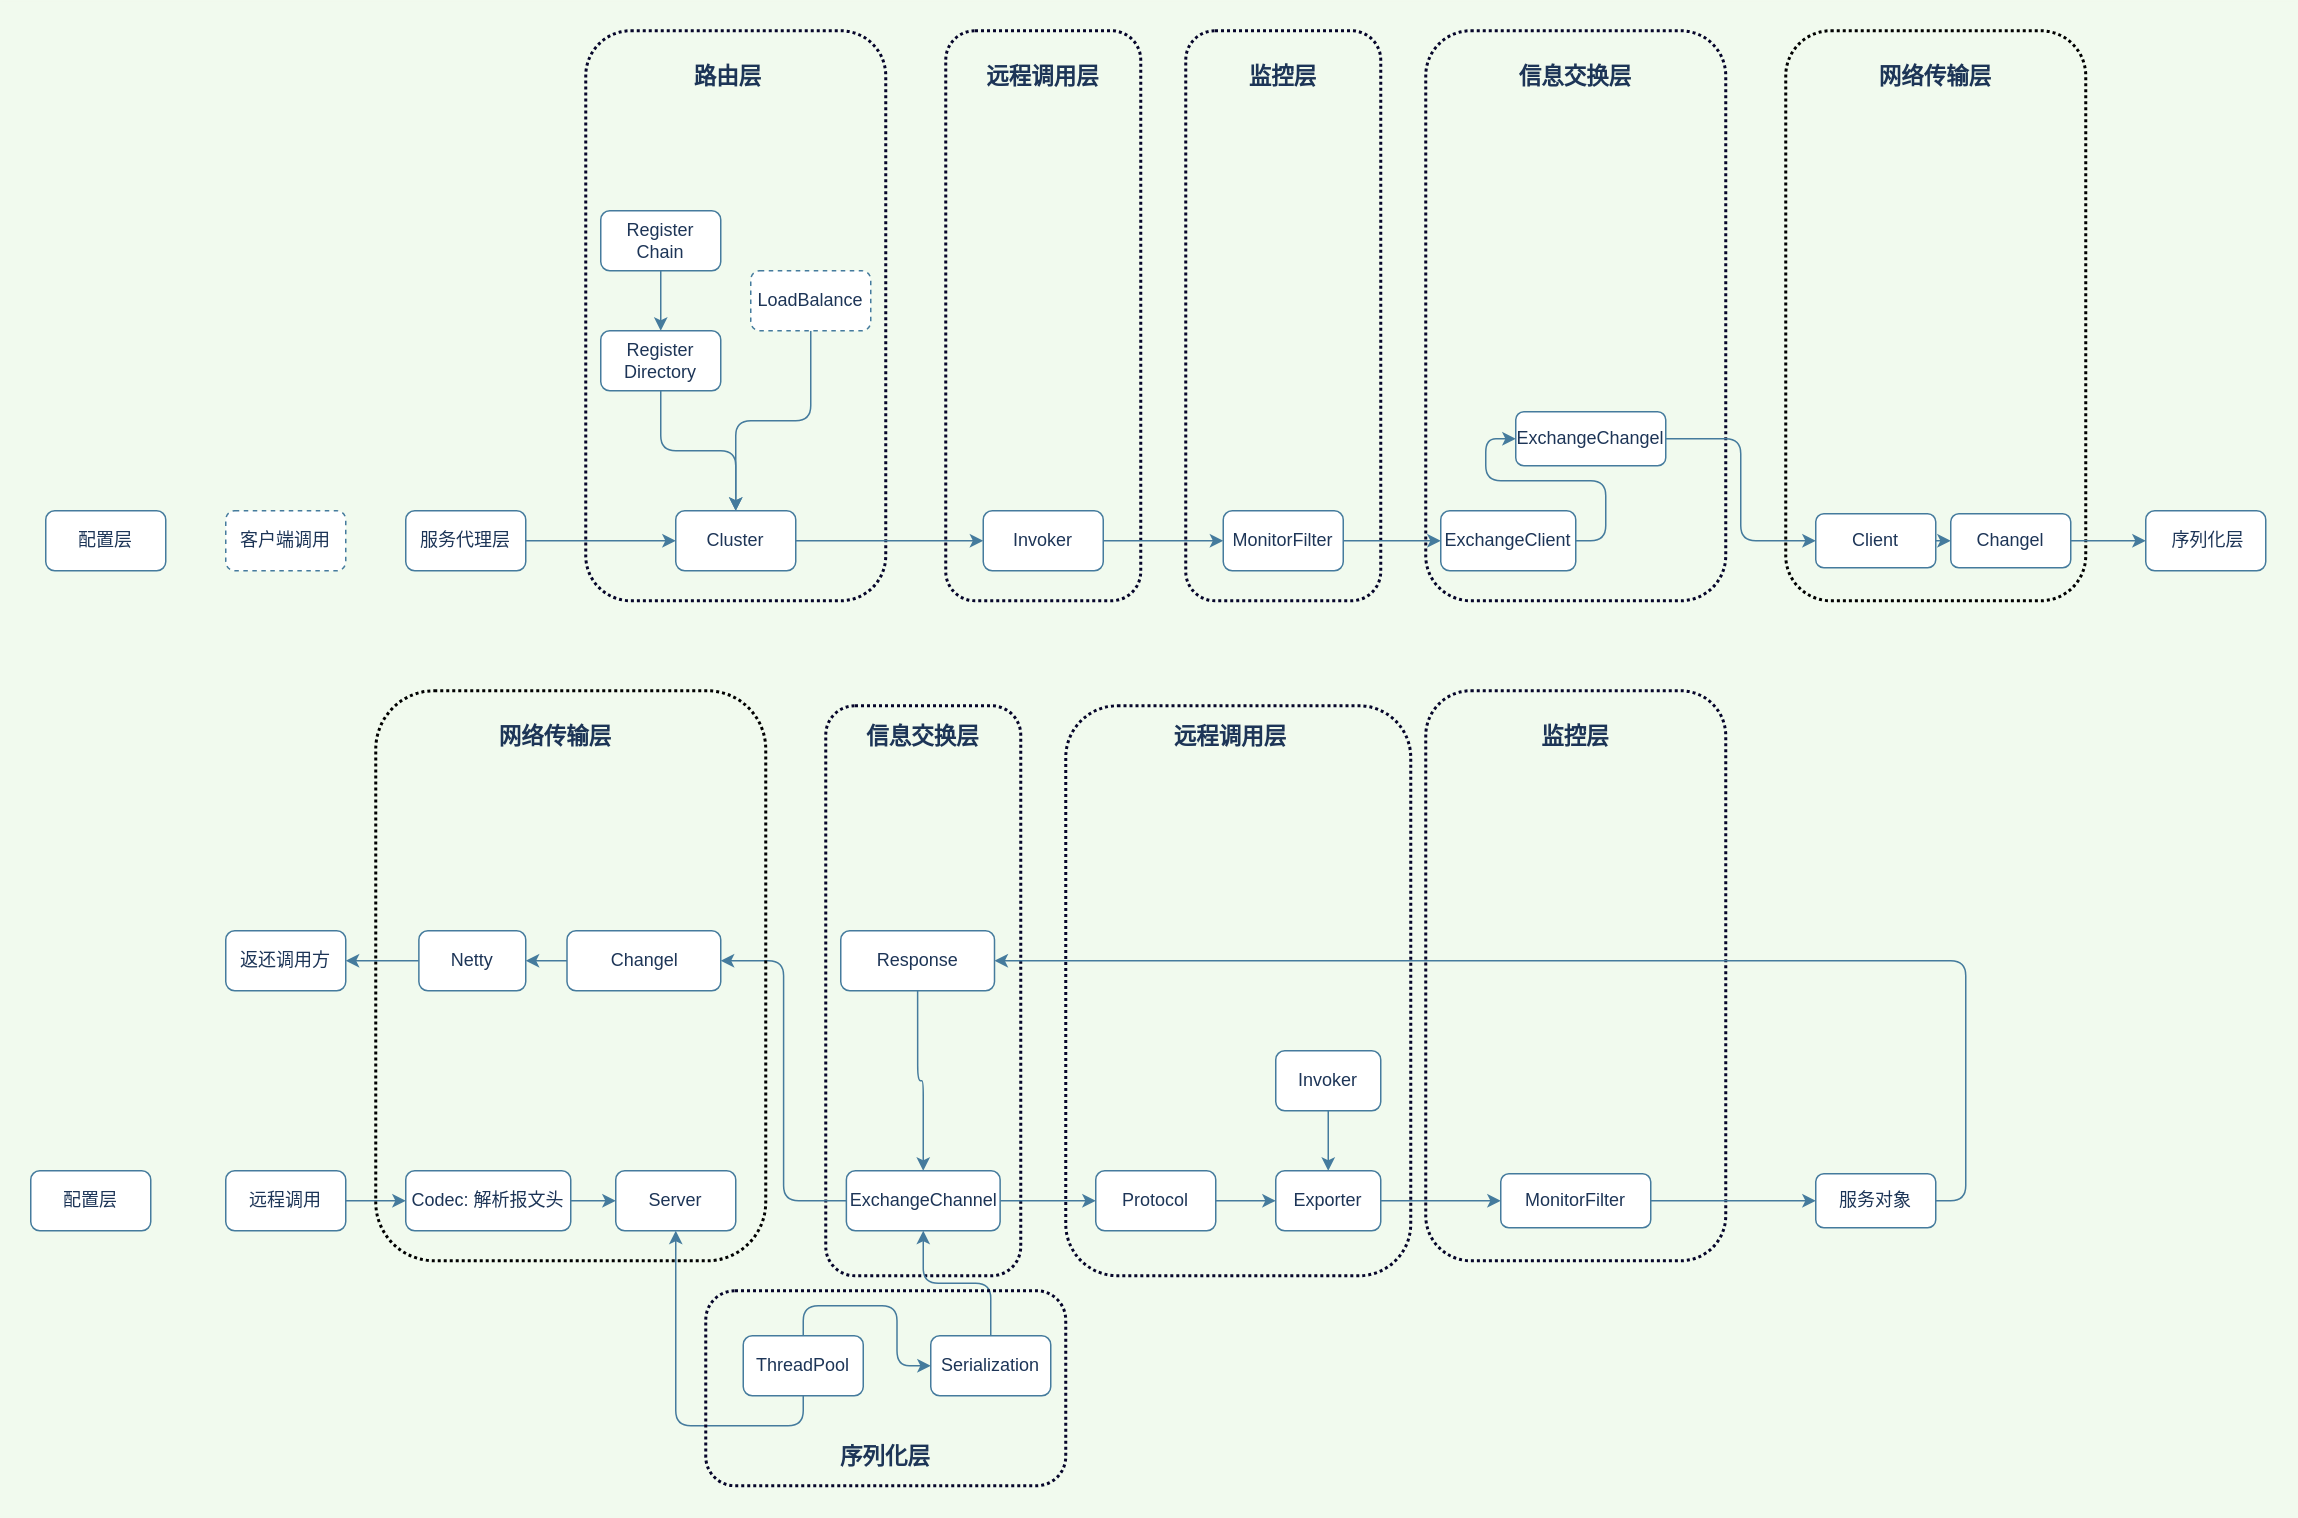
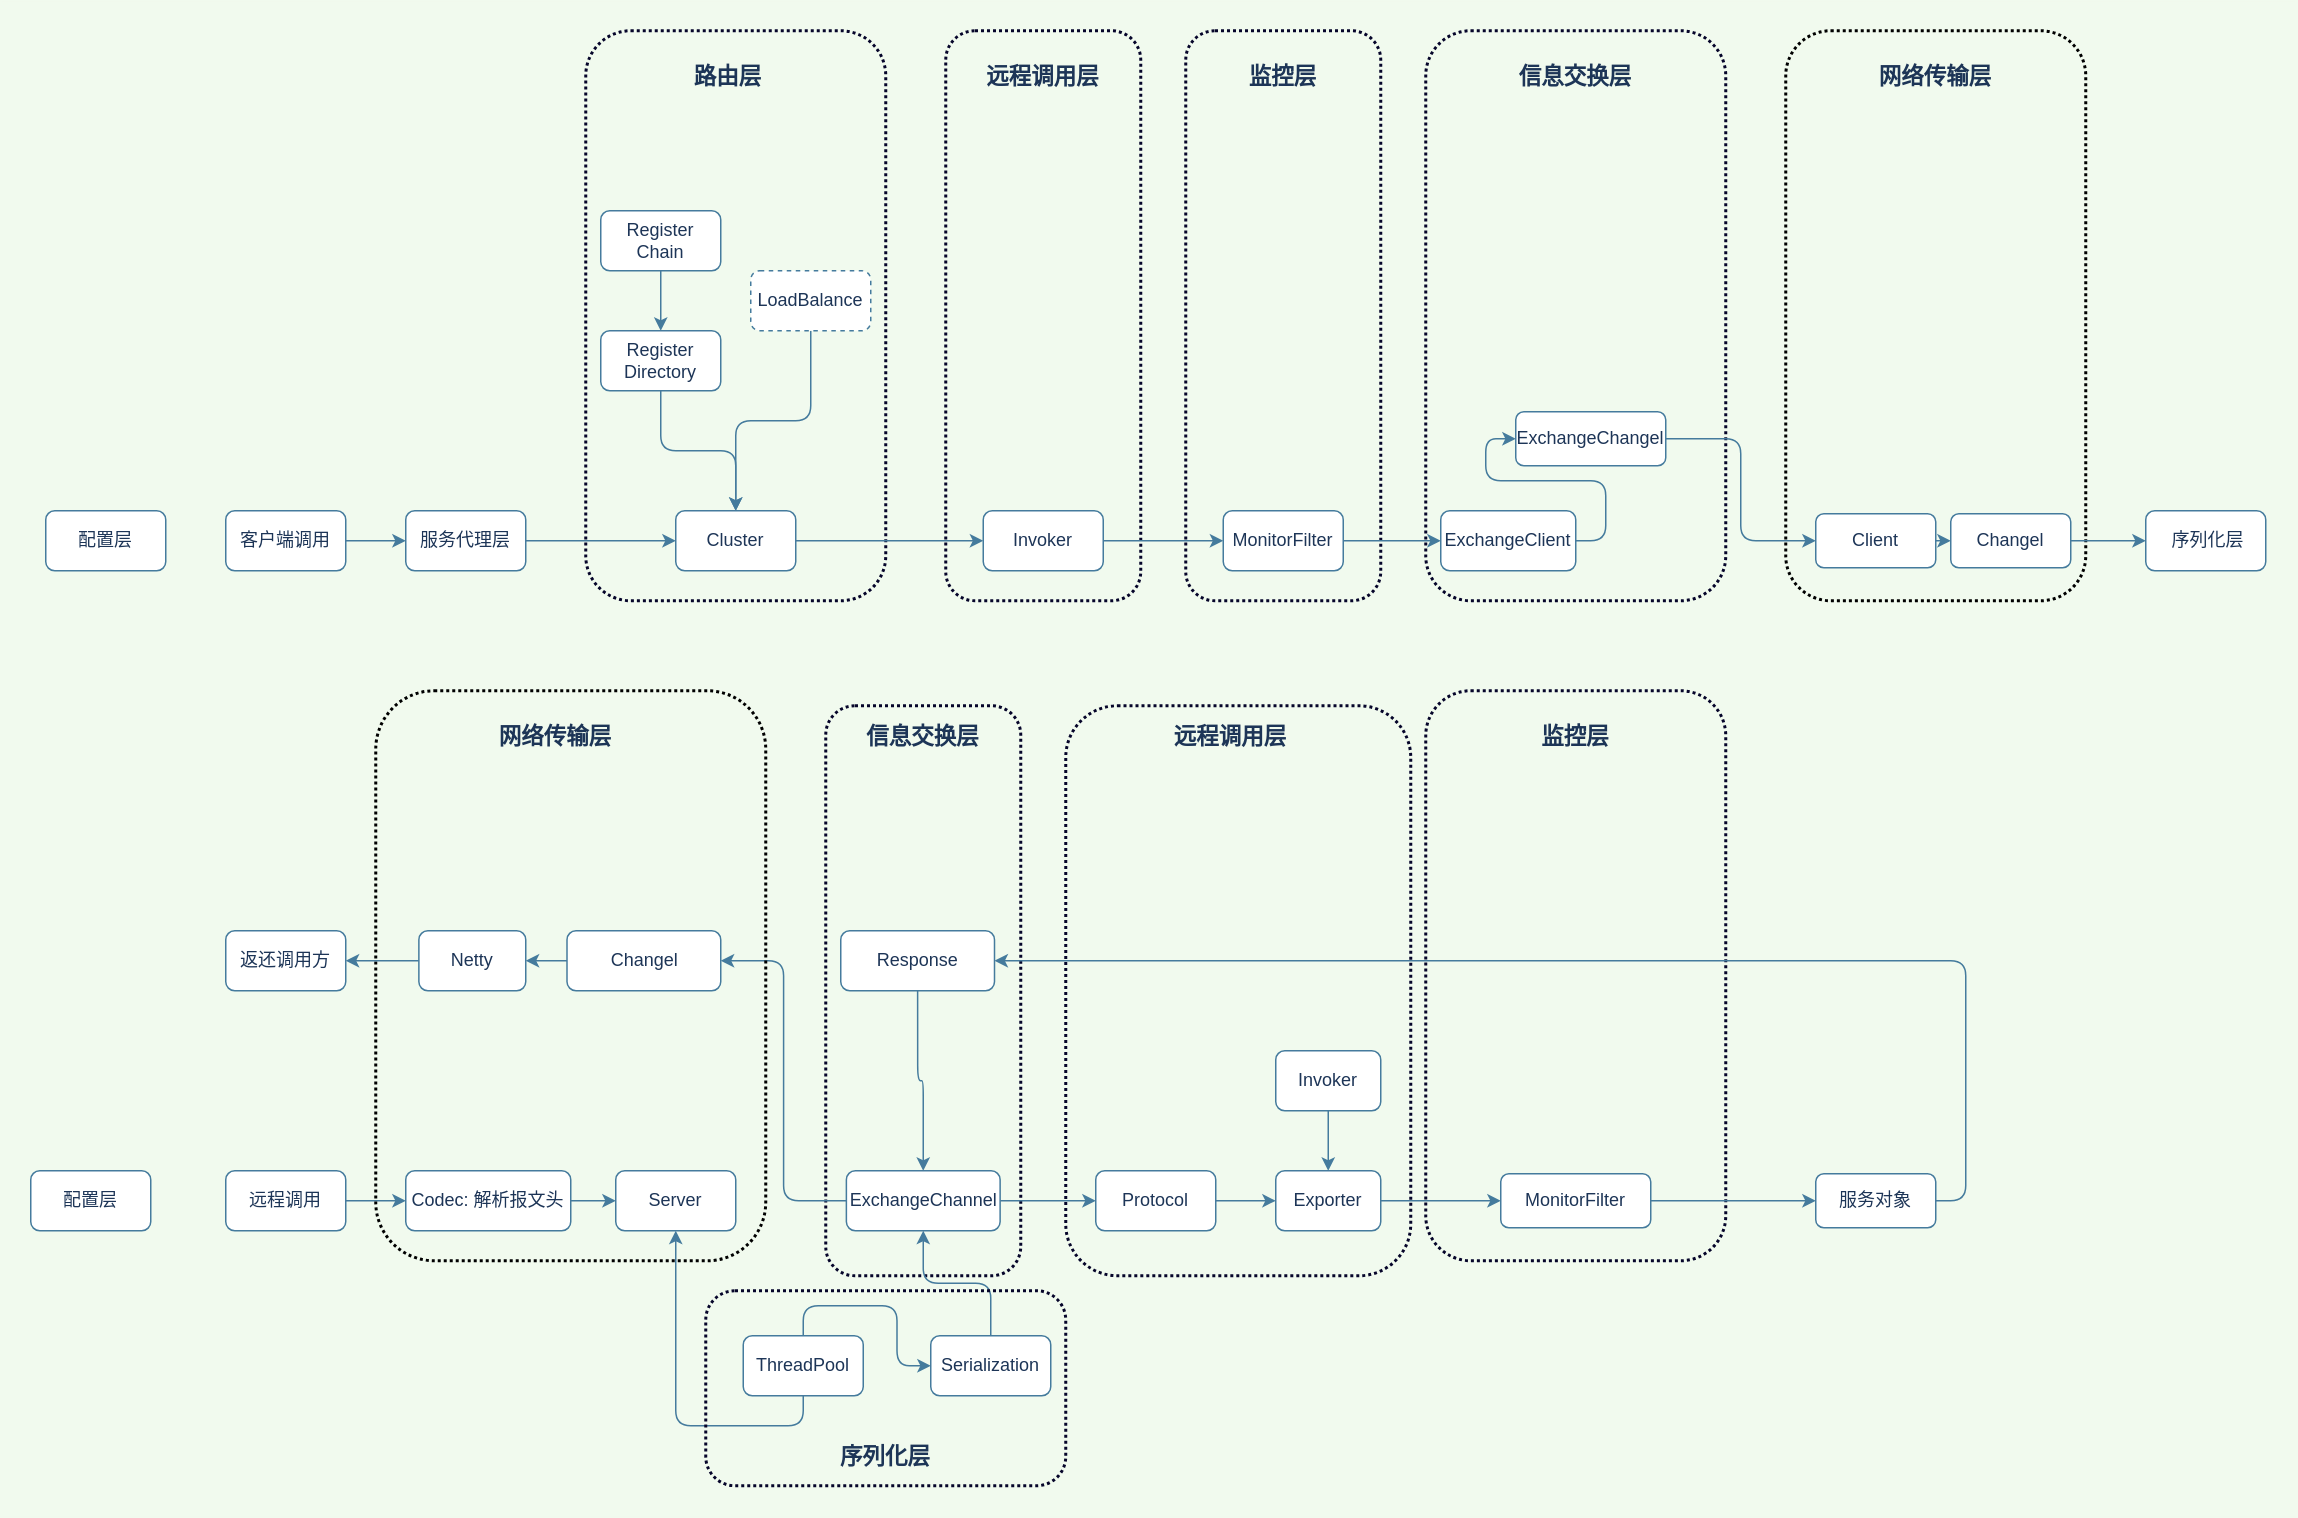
node "客户端调用": style dashed -> solid
edge "客户端调用" -> "服务代理层": added
